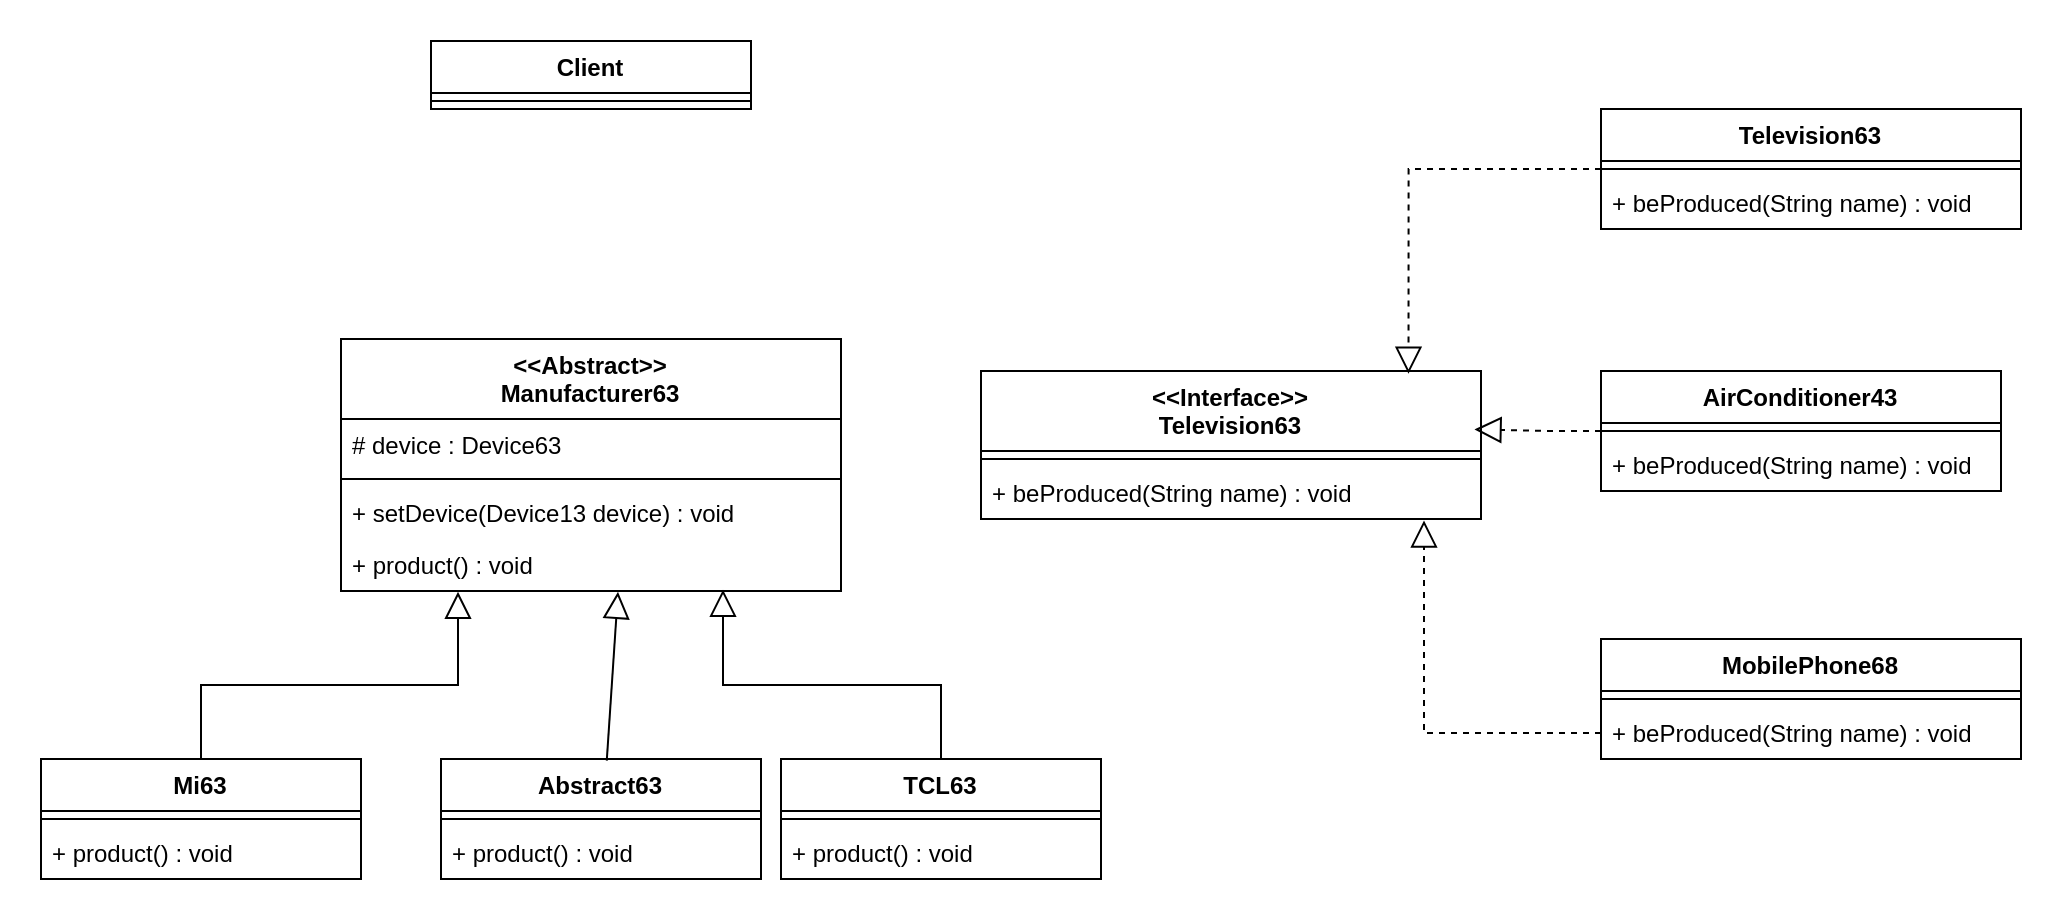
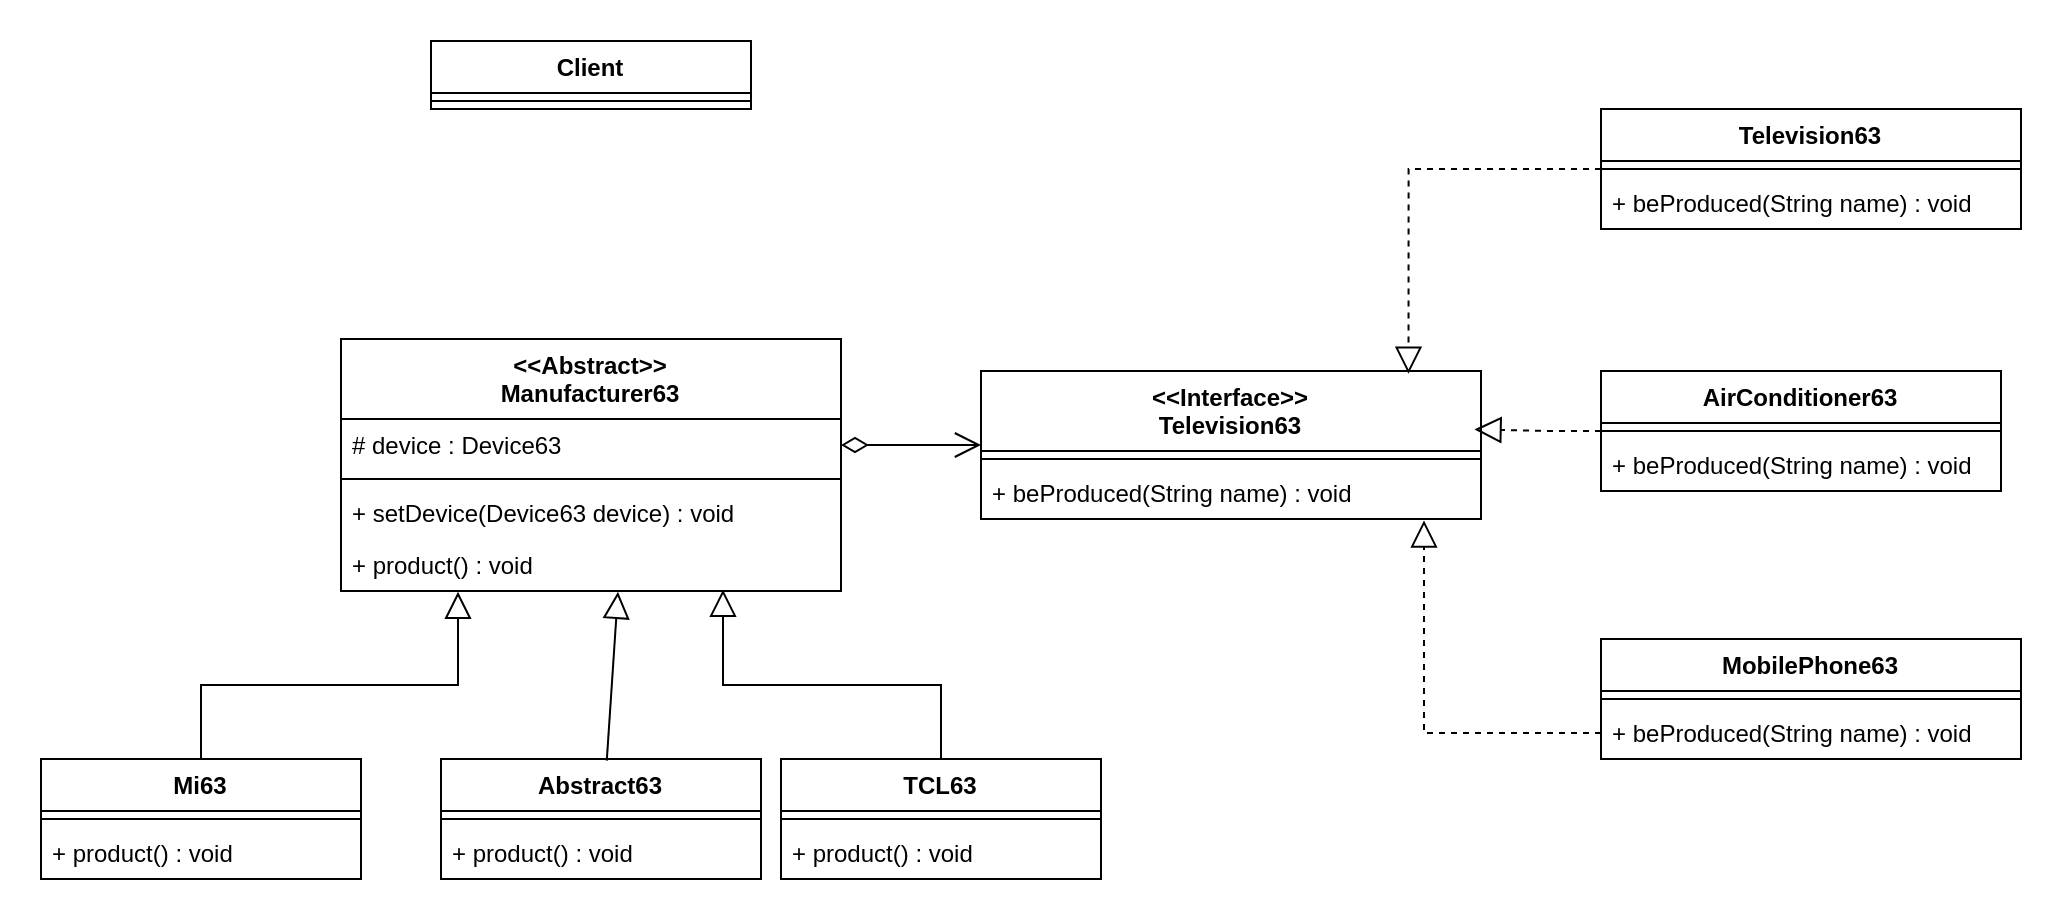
node "AirConditioner43": label "AirConditioner43" -> "AirConditioner63"
edge "# device : Device63" -- "<<Interface>> Television63": added
node "+ setDevice(Device13 device) : void": label "+ setDevice(Device13 device) : void" -> "+ setDevice(Device63 device) : void"
node "MobilePhone68": label "MobilePhone68" -> "MobilePhone63"
